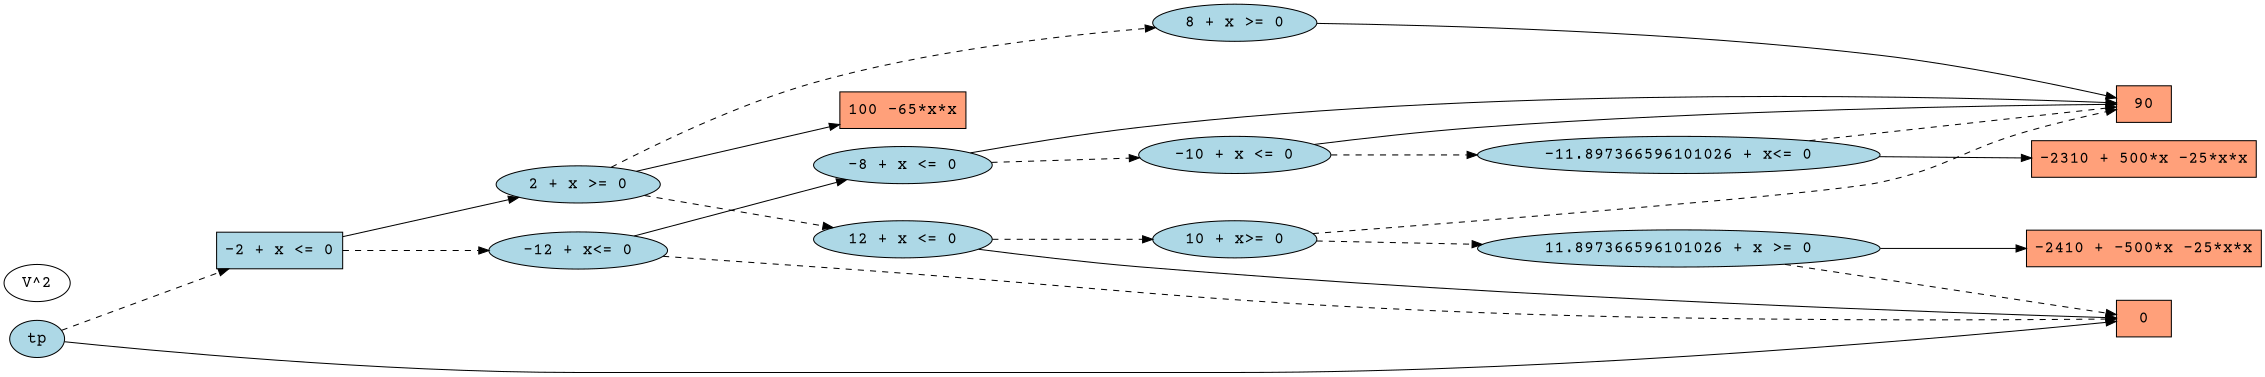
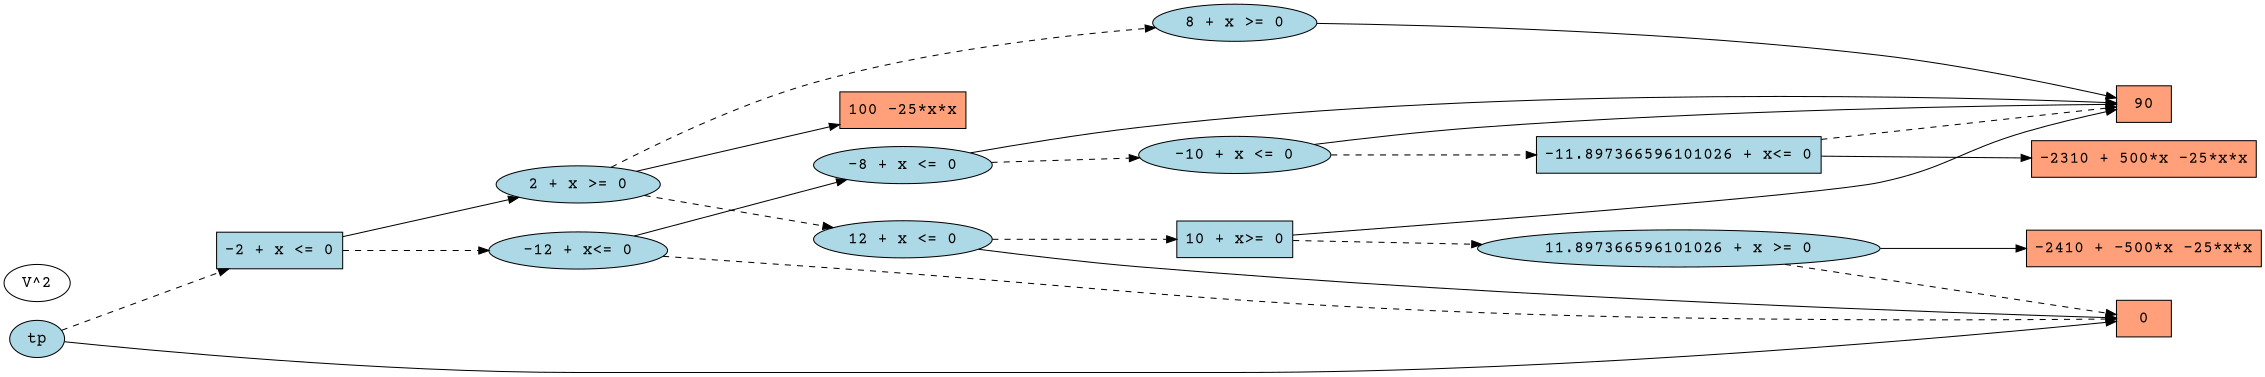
node "100 -65*x*x": label "100 -65*x*x" -> "100 -25*x*x"
node "-11.897366596101026 + x<= 0": shape ellipse -> box
edge "10 + x>= 0" -> "90": style dashed -> solid
node "10 + x>= 0": shape ellipse -> box
